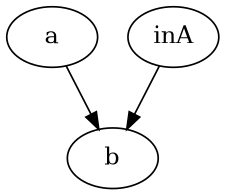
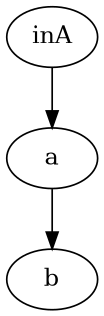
edge "inA" -> "b": now "inA" -> "a"
